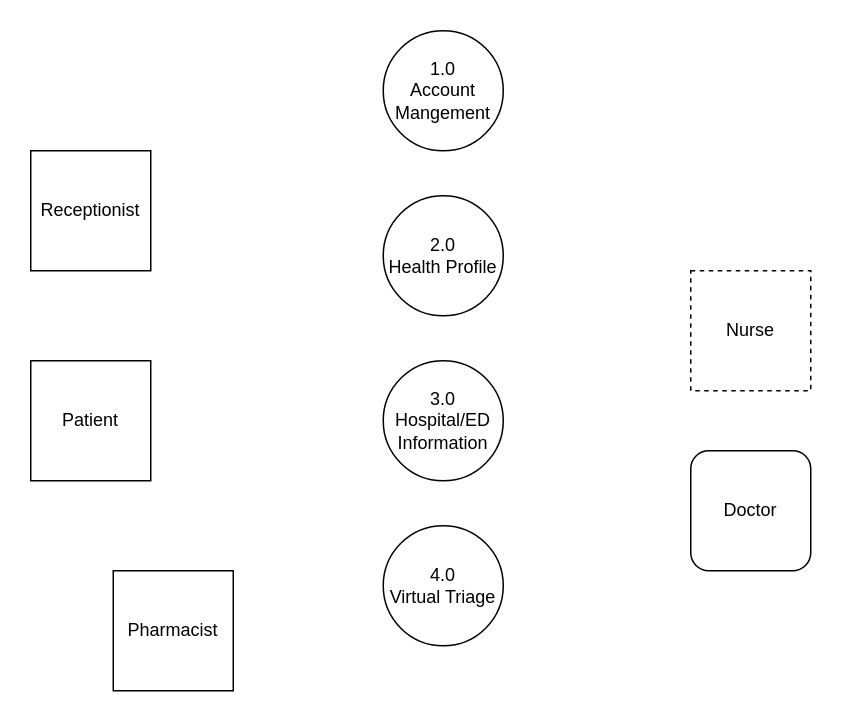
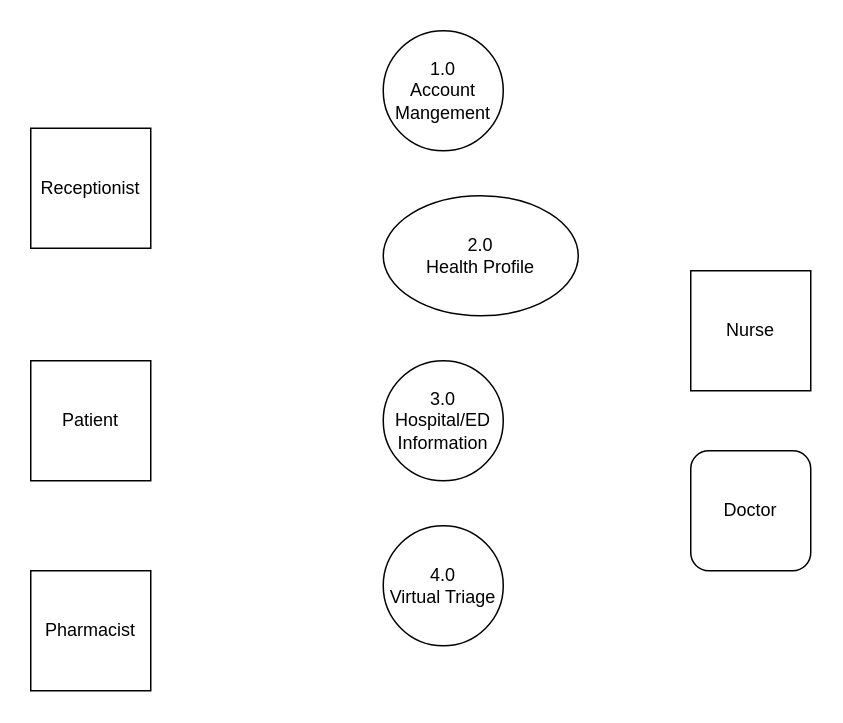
node "Receptionist": moved (91, 211) -> (91, 188)
node "2.0 Health Profile": size 120x120 -> 195x120
node "Nurse": style dashed -> solid
node "Pharmacist": moved (173, 631) -> (91, 631)
